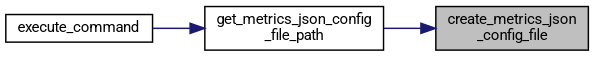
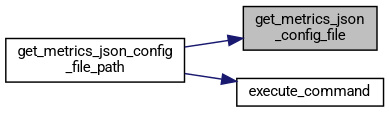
edge "execute_command" -> "get_metrics_json_config _file_path": reversed
node "create_metrics_json _config_file": label "create_metrics_json _config_file" -> "get_metrics_json _config_file"
